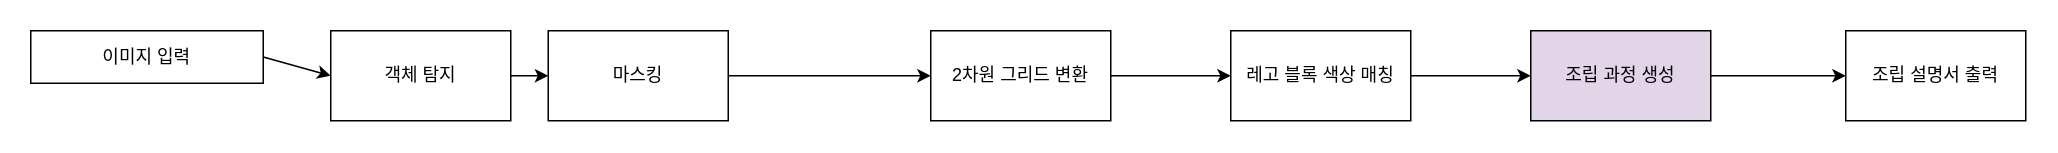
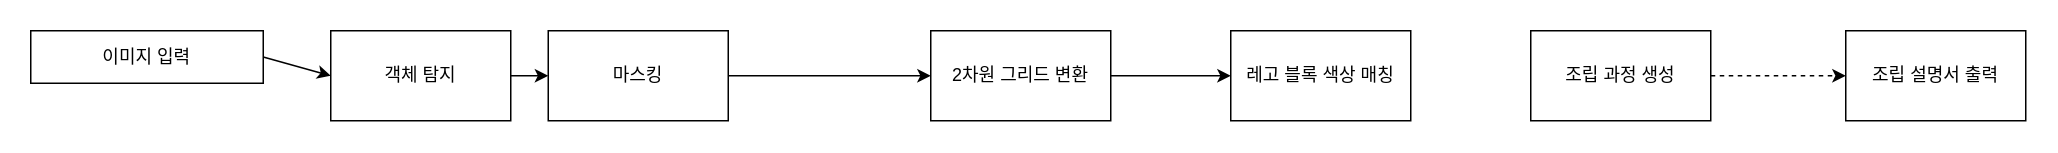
edge "레고 블록 색상 매칭" -> "조립 과정 생성": removed
node "조립 과정 생성": fillcolor #e1d5e7 -> #ffffff
edge "조립 과정 생성" -> "조립 설명서 출력": style solid -> dashed
